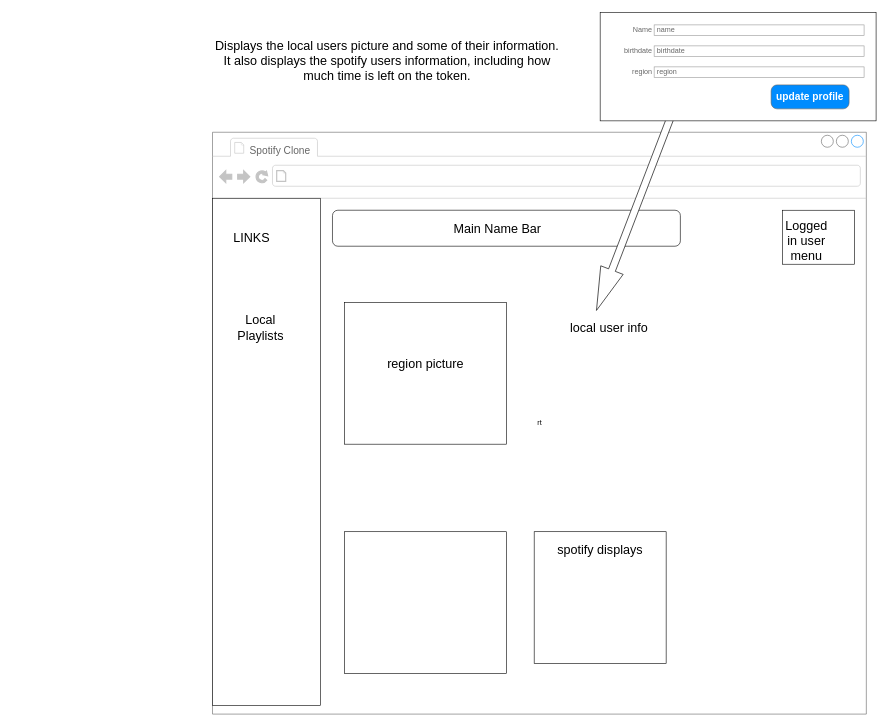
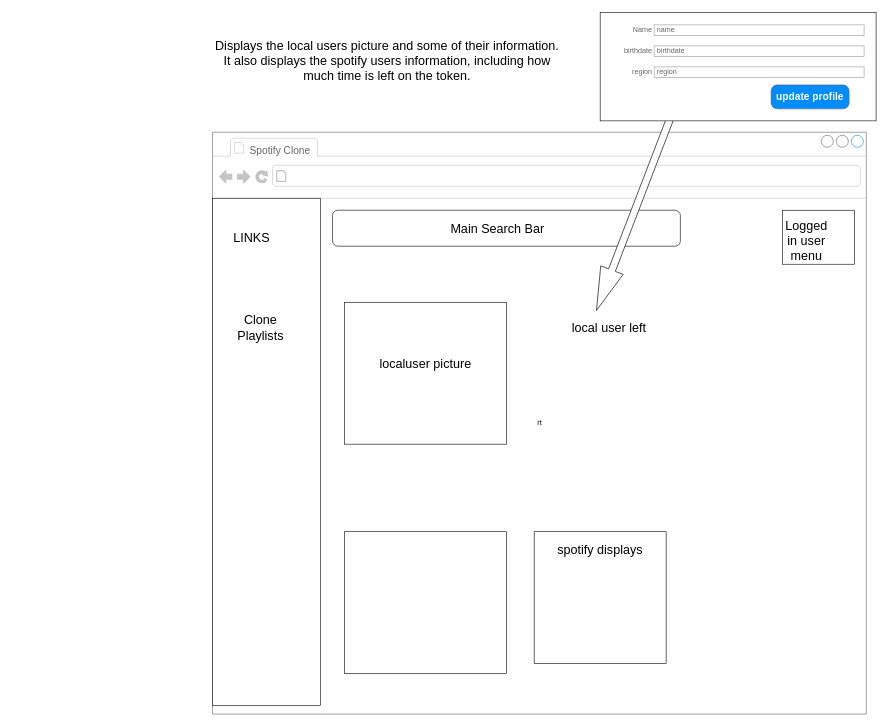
node "Main Name Bar": label "Main Name Bar" -> "Main Search Bar"
node "Local Playlists": label "Local Playlists" -> "Clone Playlists"
node "local user info": label "local user info" -> "local user left"
node "region picture": label "region picture" -> "localuser picture"
